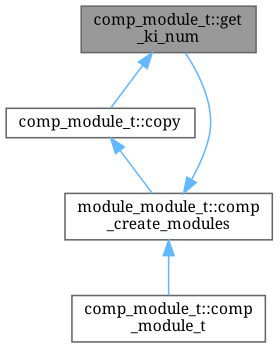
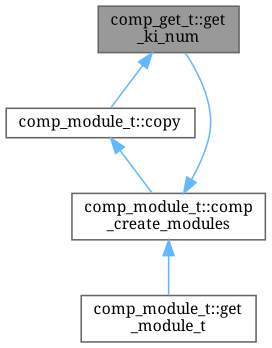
node "comp_module_t::get _ki_num": label "comp_module_t::get _ki_num" -> "comp_get_t::get _ki_num"
node "module_module_t::comp _create_modules": label "module_module_t::comp _create_modules" -> "comp_module_t::comp _create_modules"
node "comp_module_t::comp _module_t": label "comp_module_t::comp _module_t" -> "comp_module_t::get _module_t"
